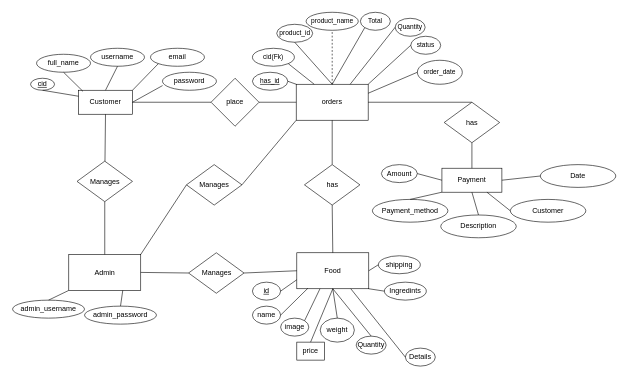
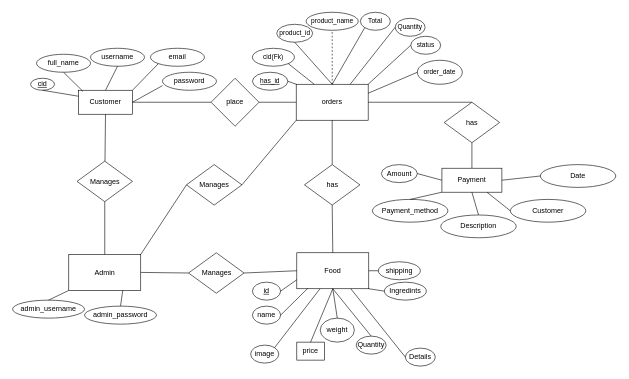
node "shipping": moved (399, 265) -> (399, 271)
node "image": moved (295, 327) -> (265, 354)
